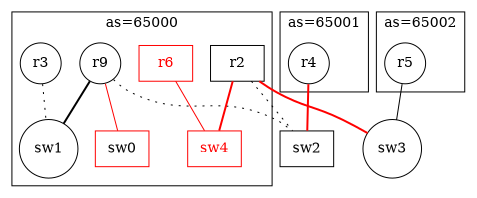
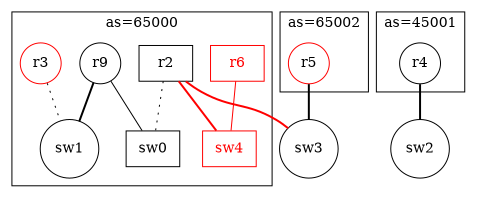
cluster "as=65001": label "as=65001" -> "as=45001"
node "r3": color black -> red
node "r5": color black -> red
edge "r2" -- "sw2": now "r2" -- "sw0"
edge "r5" -- "sw3": style solid -> bold
edge "r9" -- "sw2": removed
edge "r9" -- "sw0": color red -> black
edge "r4" -- "sw2": color red -> black
node "sw0": color red -> black
node "sw2": shape box -> circle
